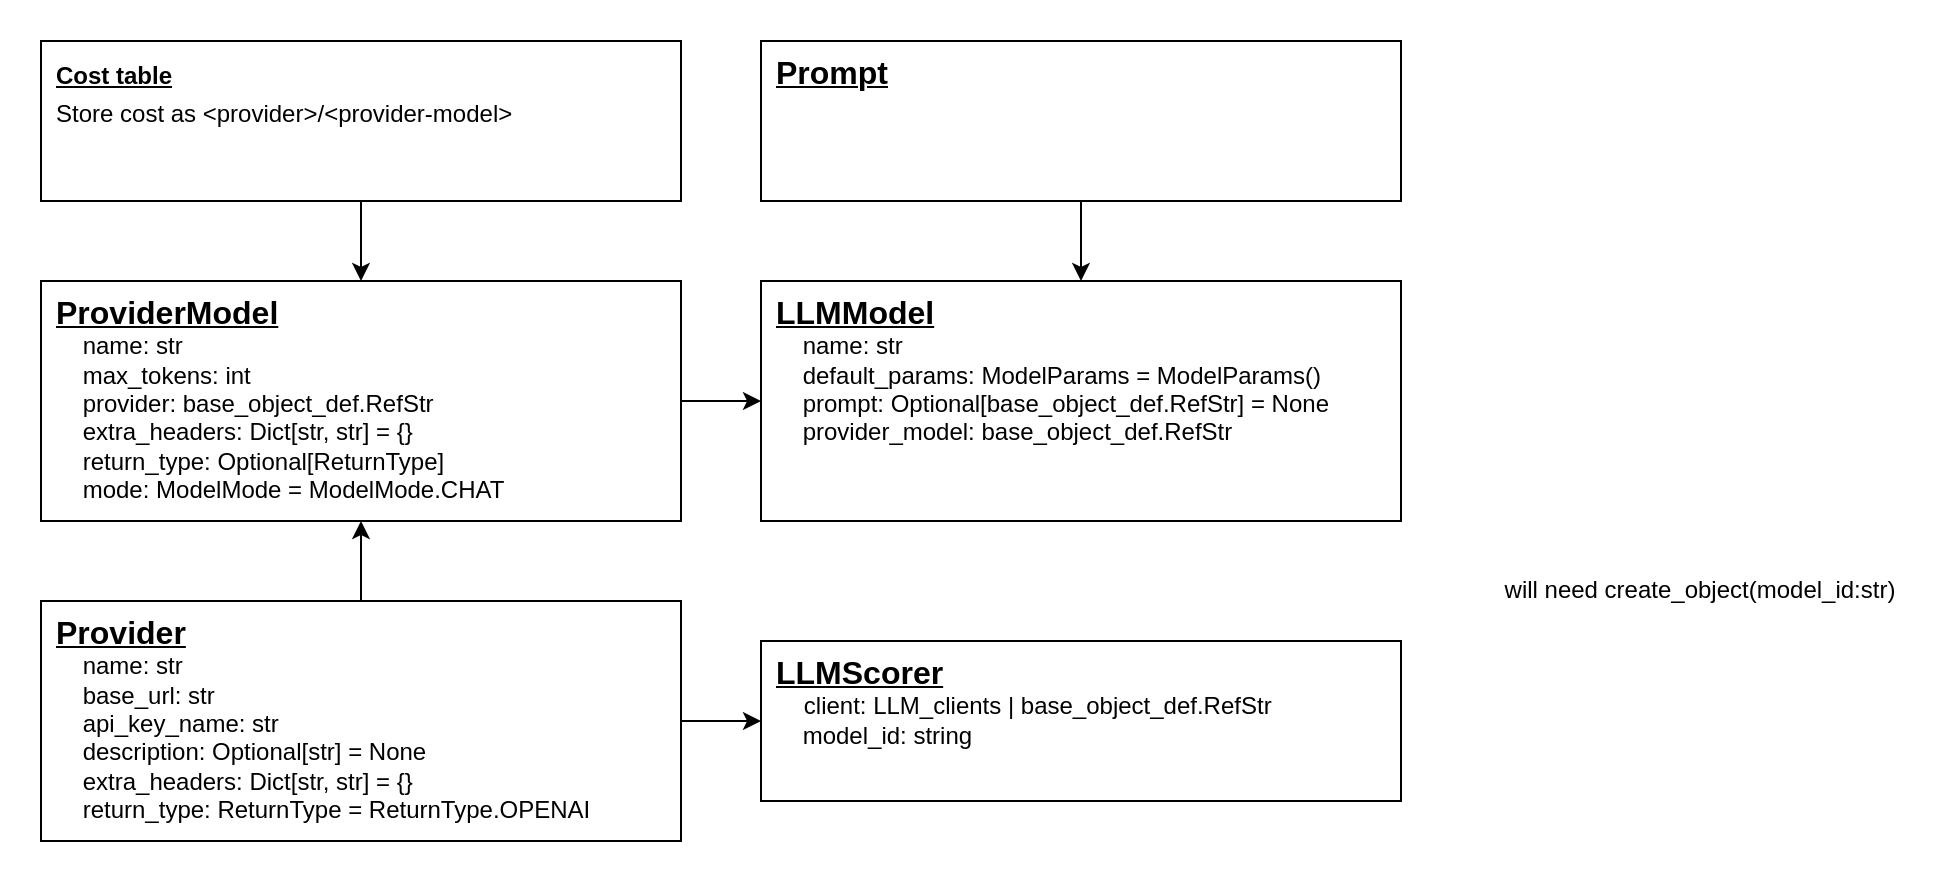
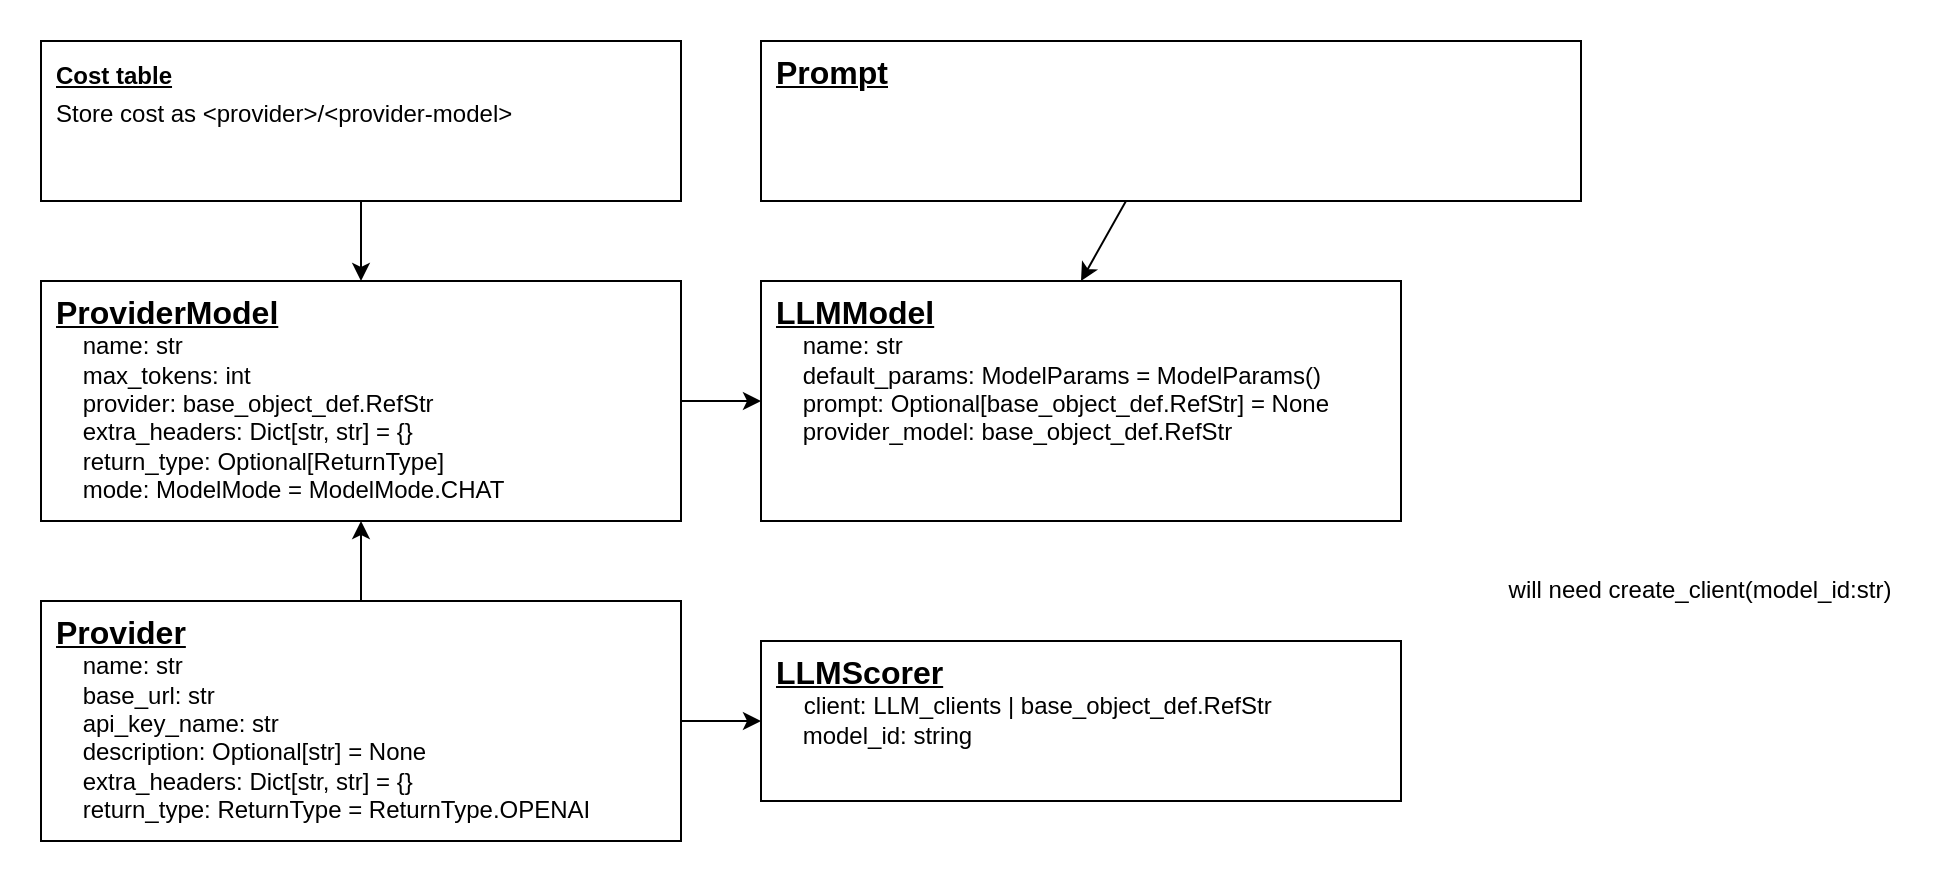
node "Prompt": size 640x160 -> 820x160
node "will need create_object(model_id:str)": label "will need create_object(model_id:str)" -> "will need create_client(model_id:str)"
